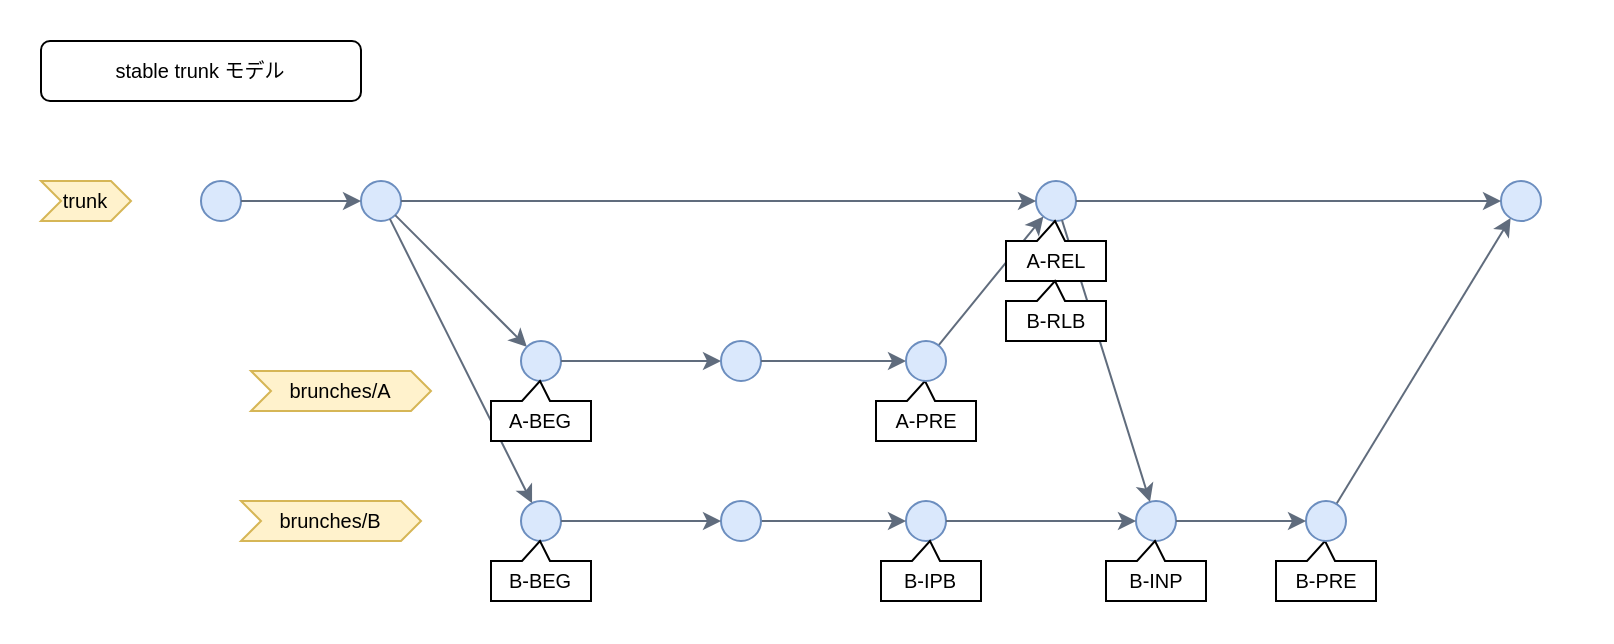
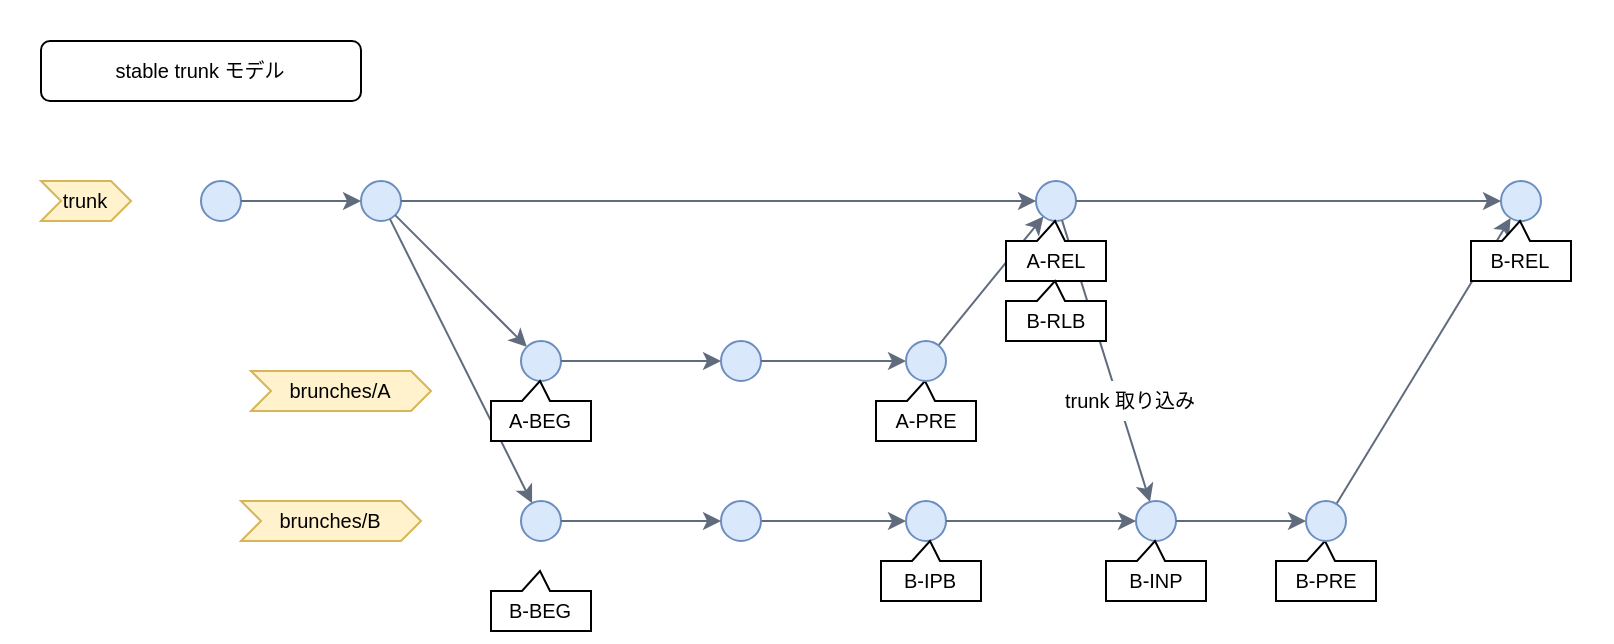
node "B-REL": added
node "trunk 取り込み": added
node "B-BEG": moved (541, 571) -> (541, 601)
